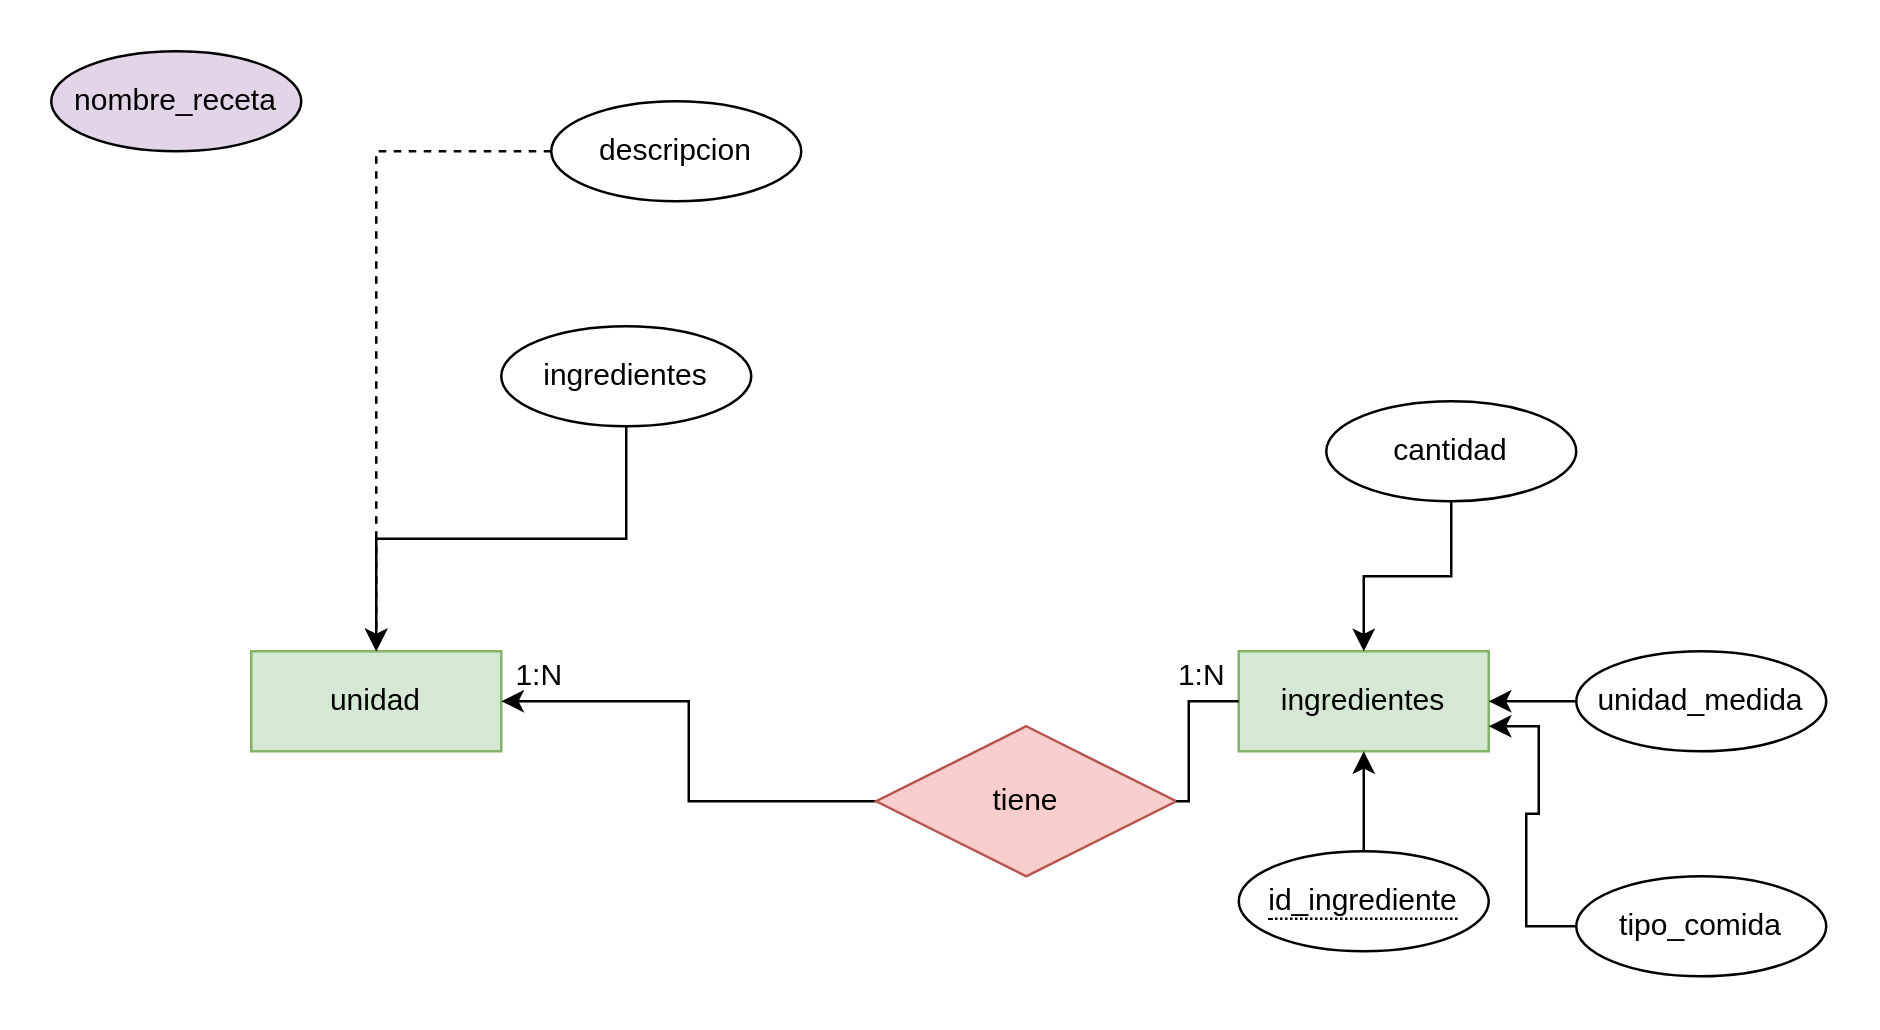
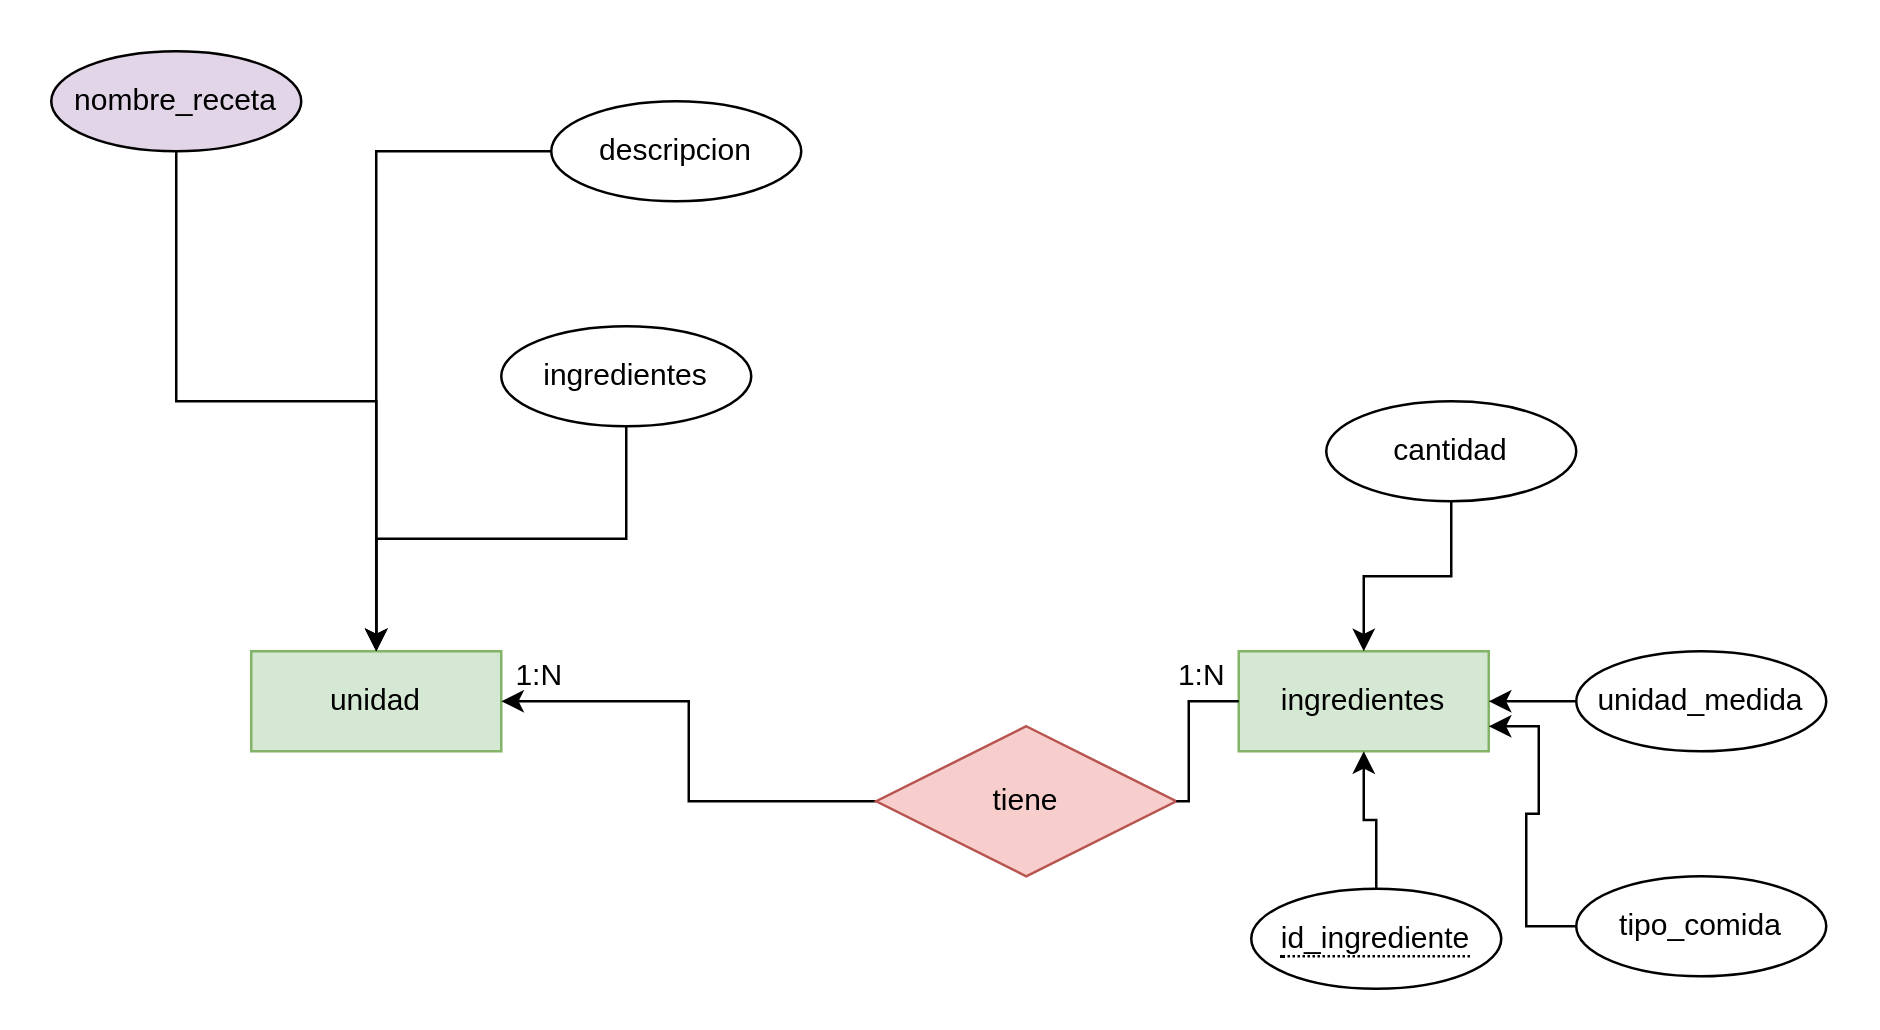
edge "descripcion" -> "unidad": style dashed -> solid
edge "nombre_receta" -> "unidad": added
node "id_ingrediente": moved (1364, 901) -> (1376, 939)
